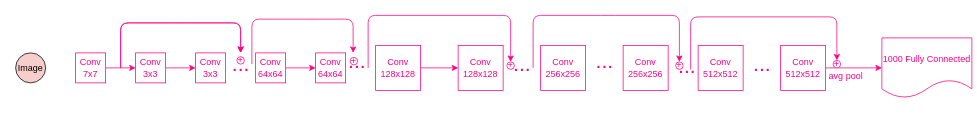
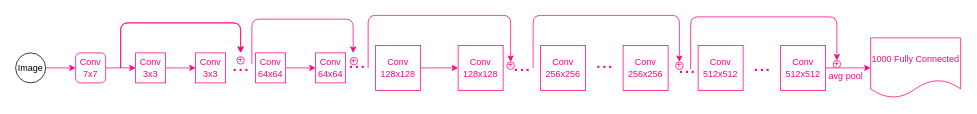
node "Image": fillcolor #f8cecc -> #ffffff
edge "Image" -> "Conv 7x7": added
node "Conv 7x7": shape rectangle -> rounded rectangle
node "1000 Fully Connected": moved (927, 68) -> (915, 68)
